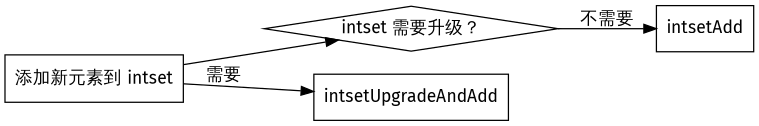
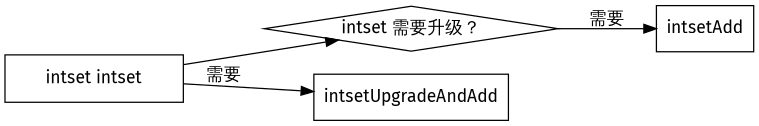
edge "intset 需要升级？" -> "intsetAdd": label "不需要" -> "需要"
node "添加新元素到 intset": label "添加新元素到 intset" -> "intset intset"
